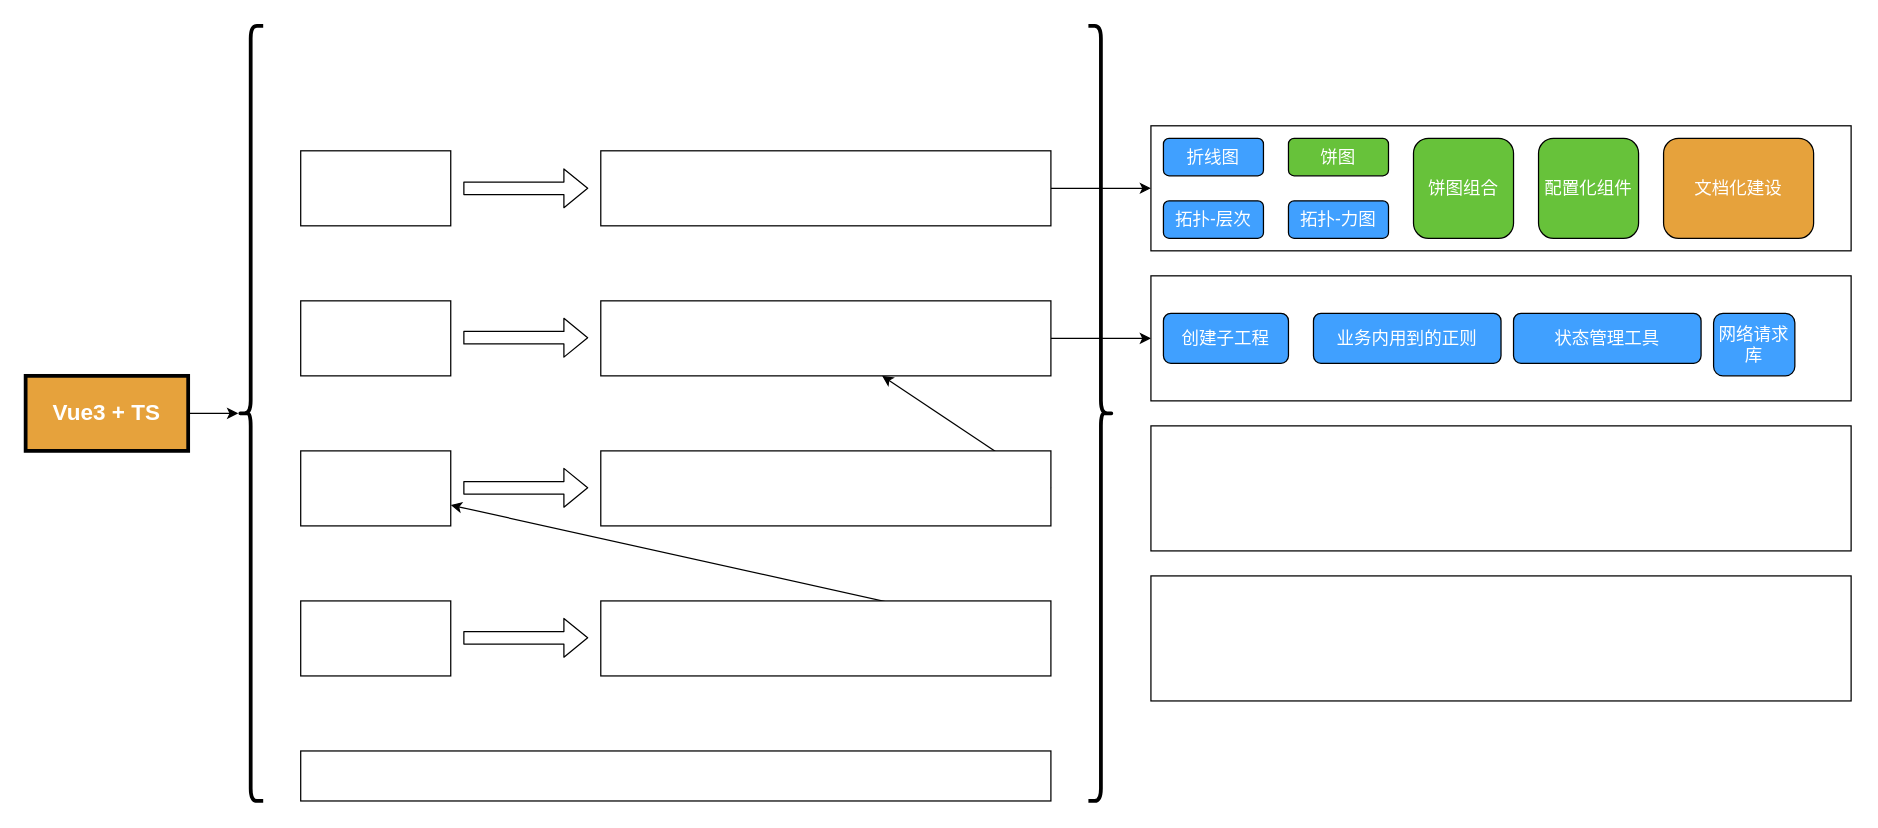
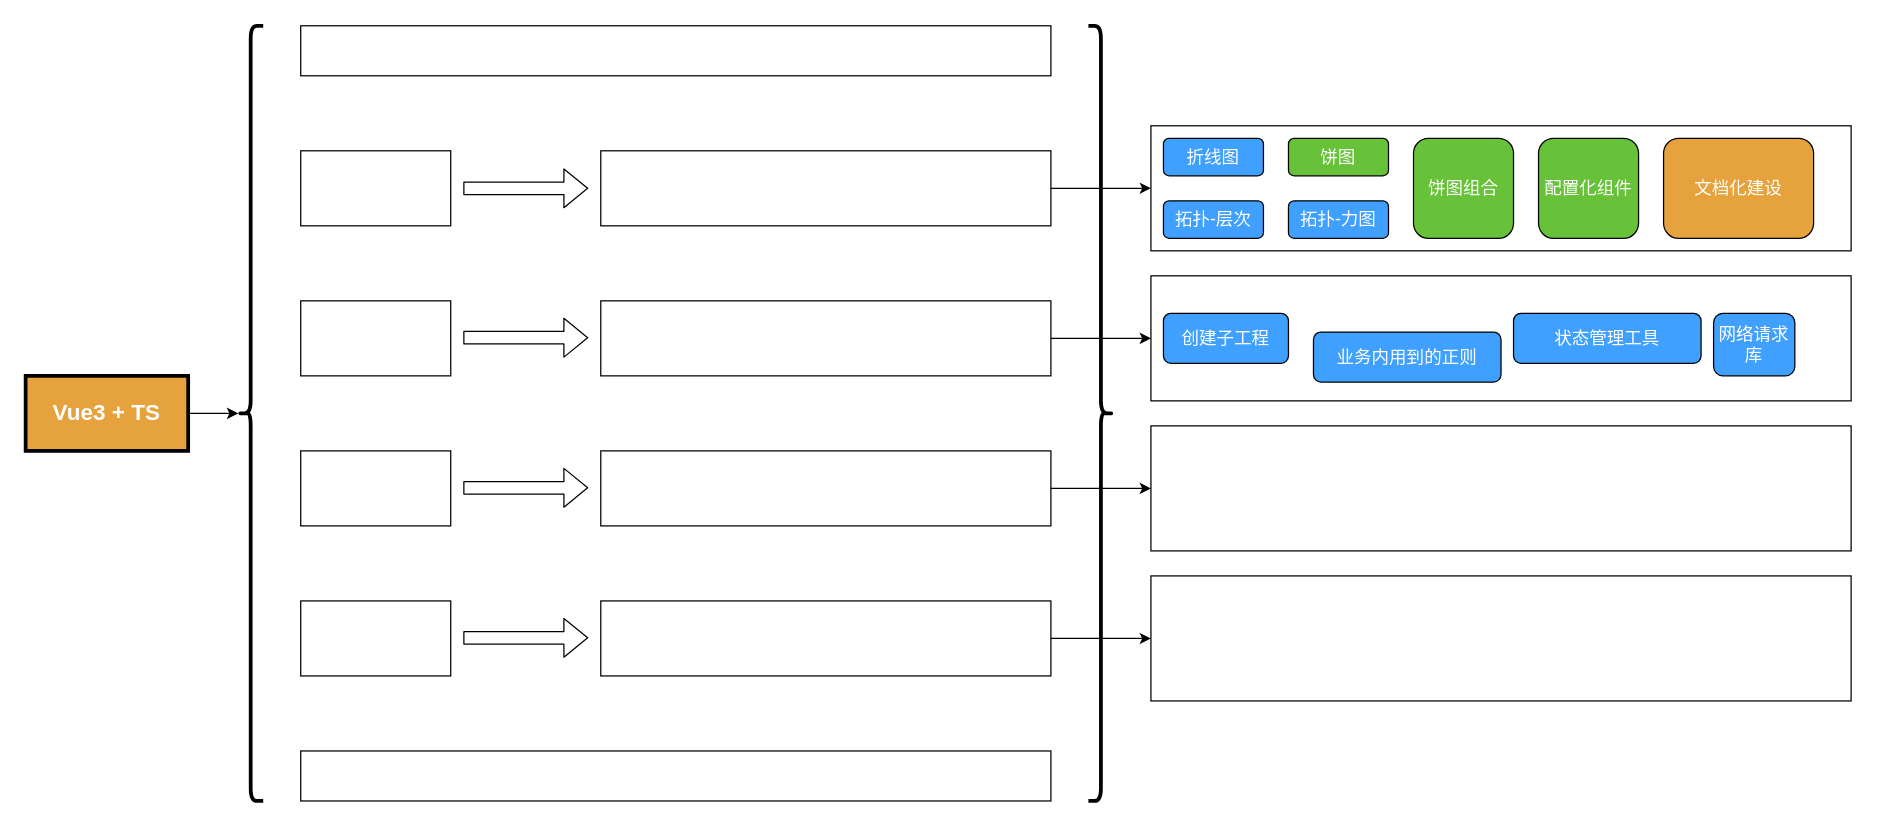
node "前端多资源工程": added
node "业务内用到的正则": moved (1407, 338) -> (1407, 357)
edge "没有业务代码的前端工程，可快速搭建业务工程" -> "工具函数：请求库、常用正则、原生API简化、CLI等": now "没有业务代码的前端工程，可快速搭建业务工程" -> "精简的工程框架，只保留基础功能，和基本的后台布局"
edge "由核心模板创建的具体业务工程" -> "前端工程核心模板": now "由核心模板创建的具体业务工程" -> "具体的业务工程，可以使用基本组件直接封装为业务组件，也可以使用配置化组件，来直接生成页面"
